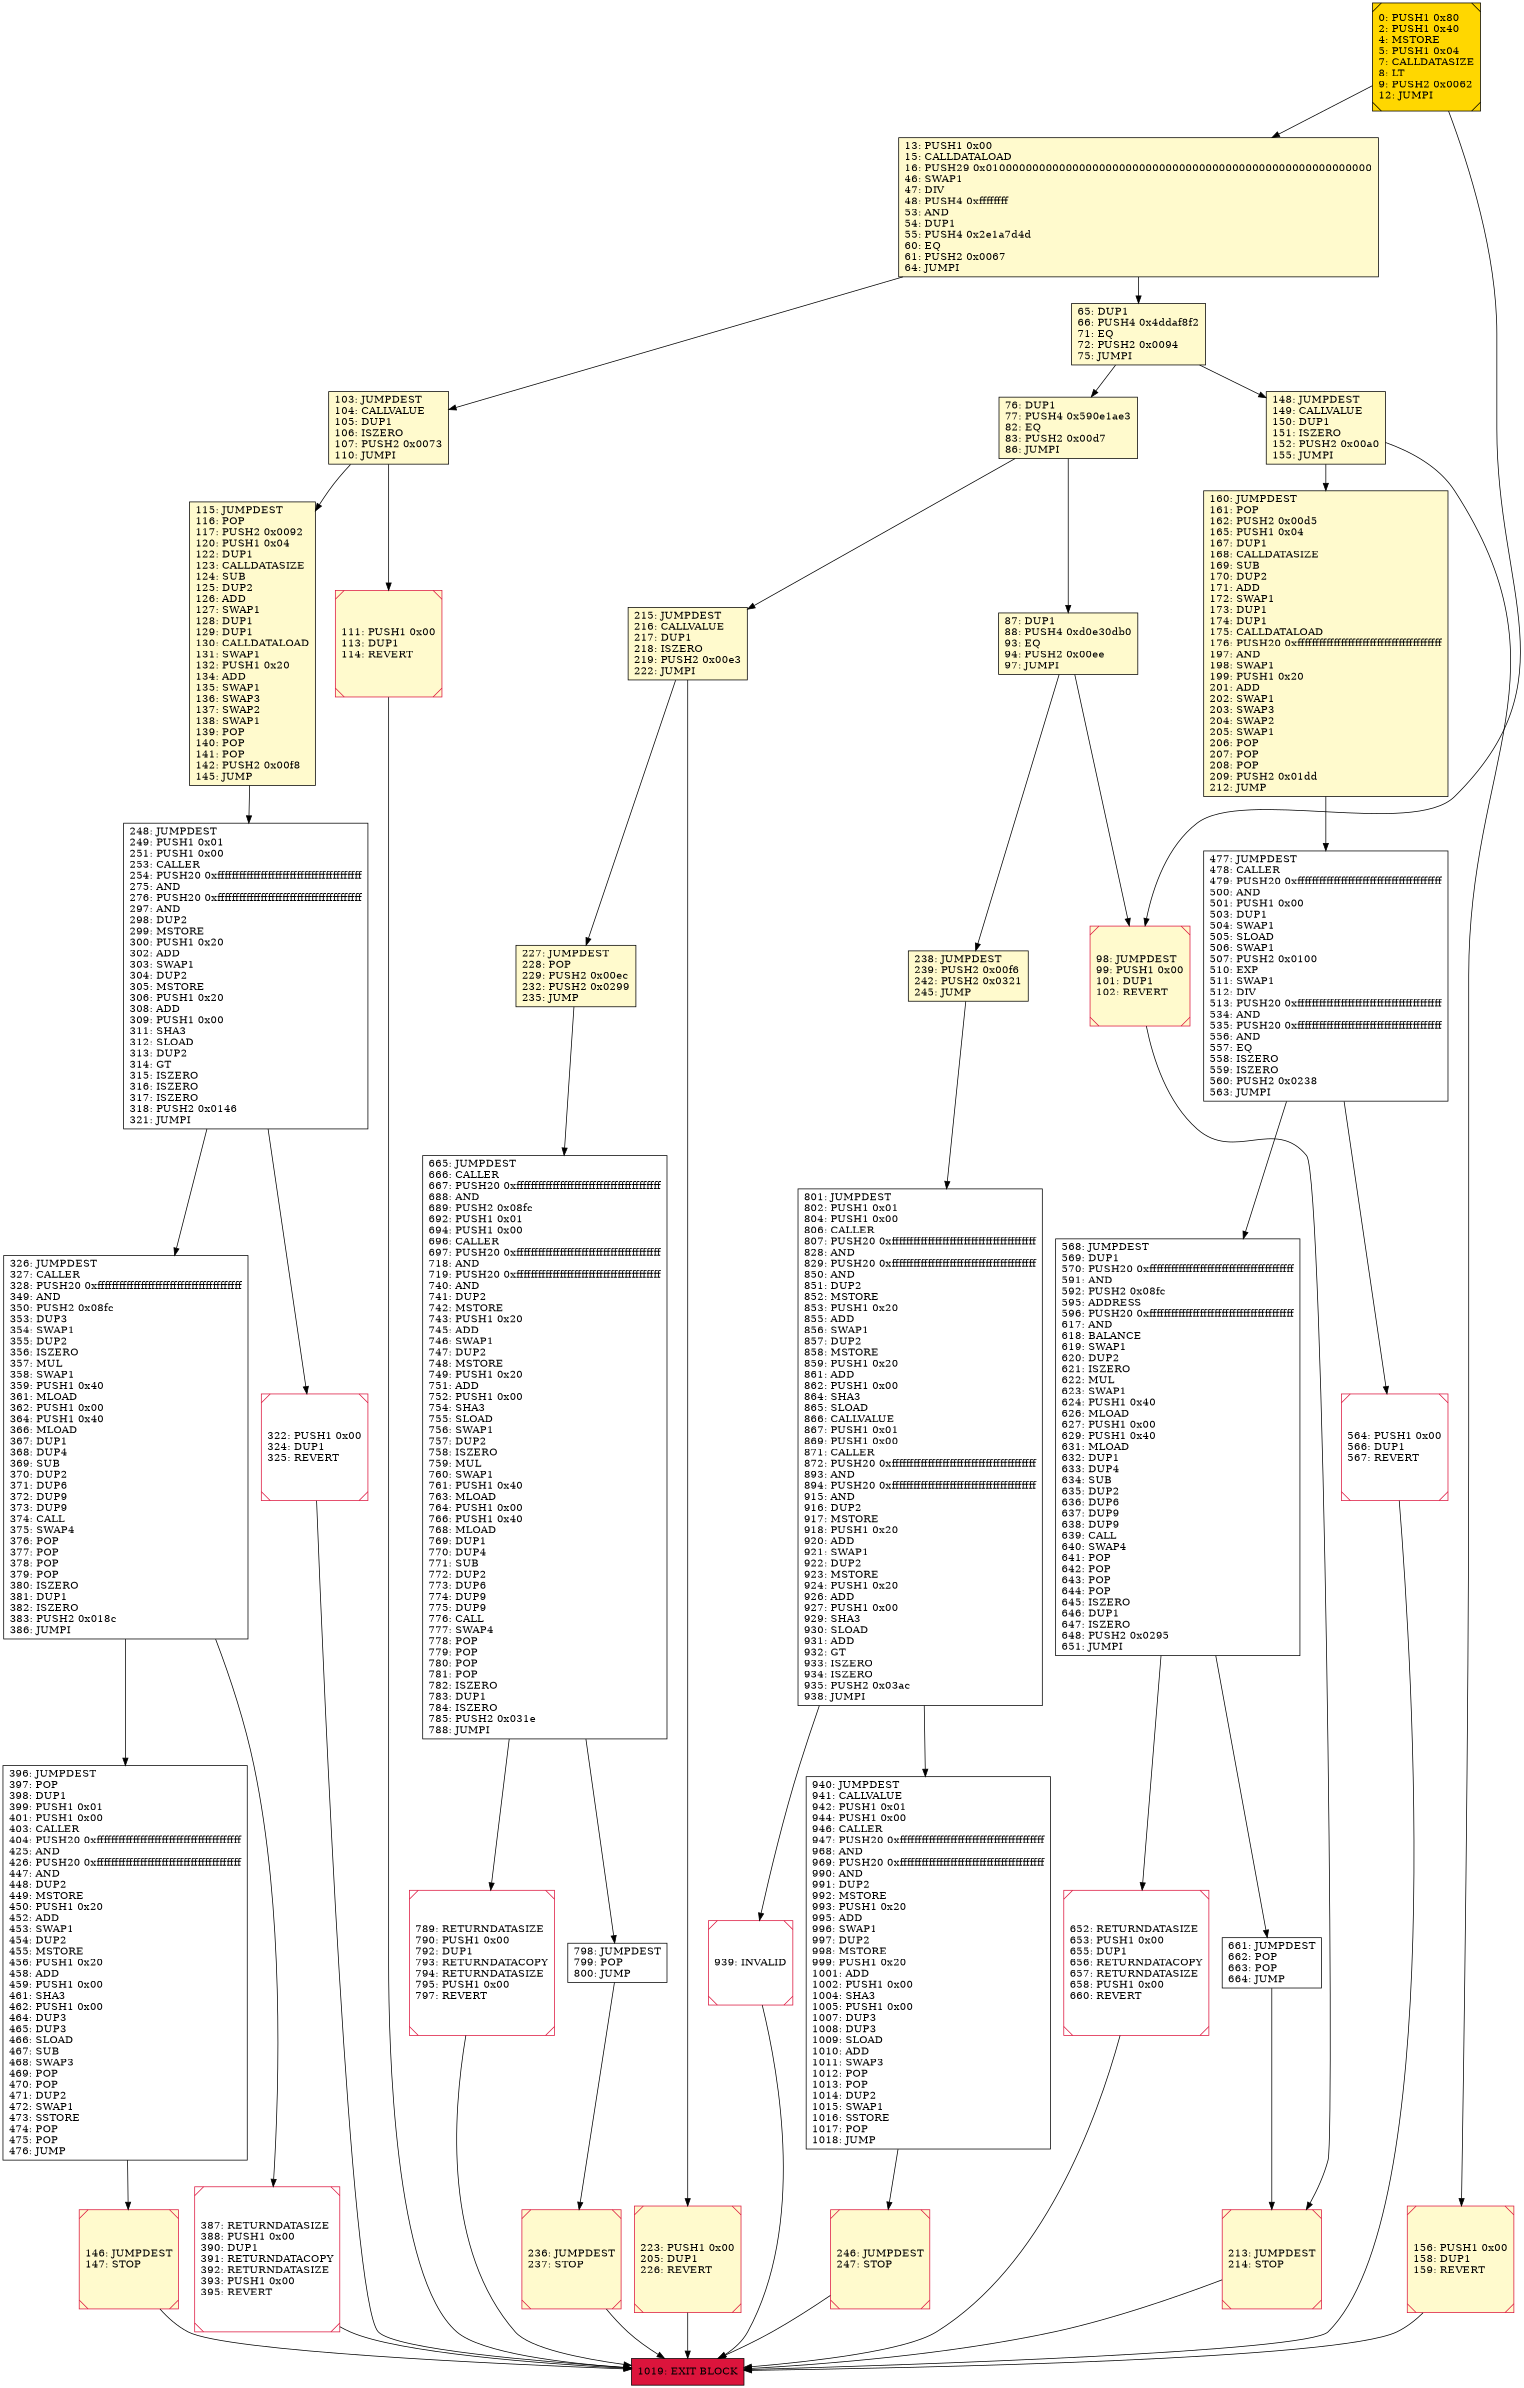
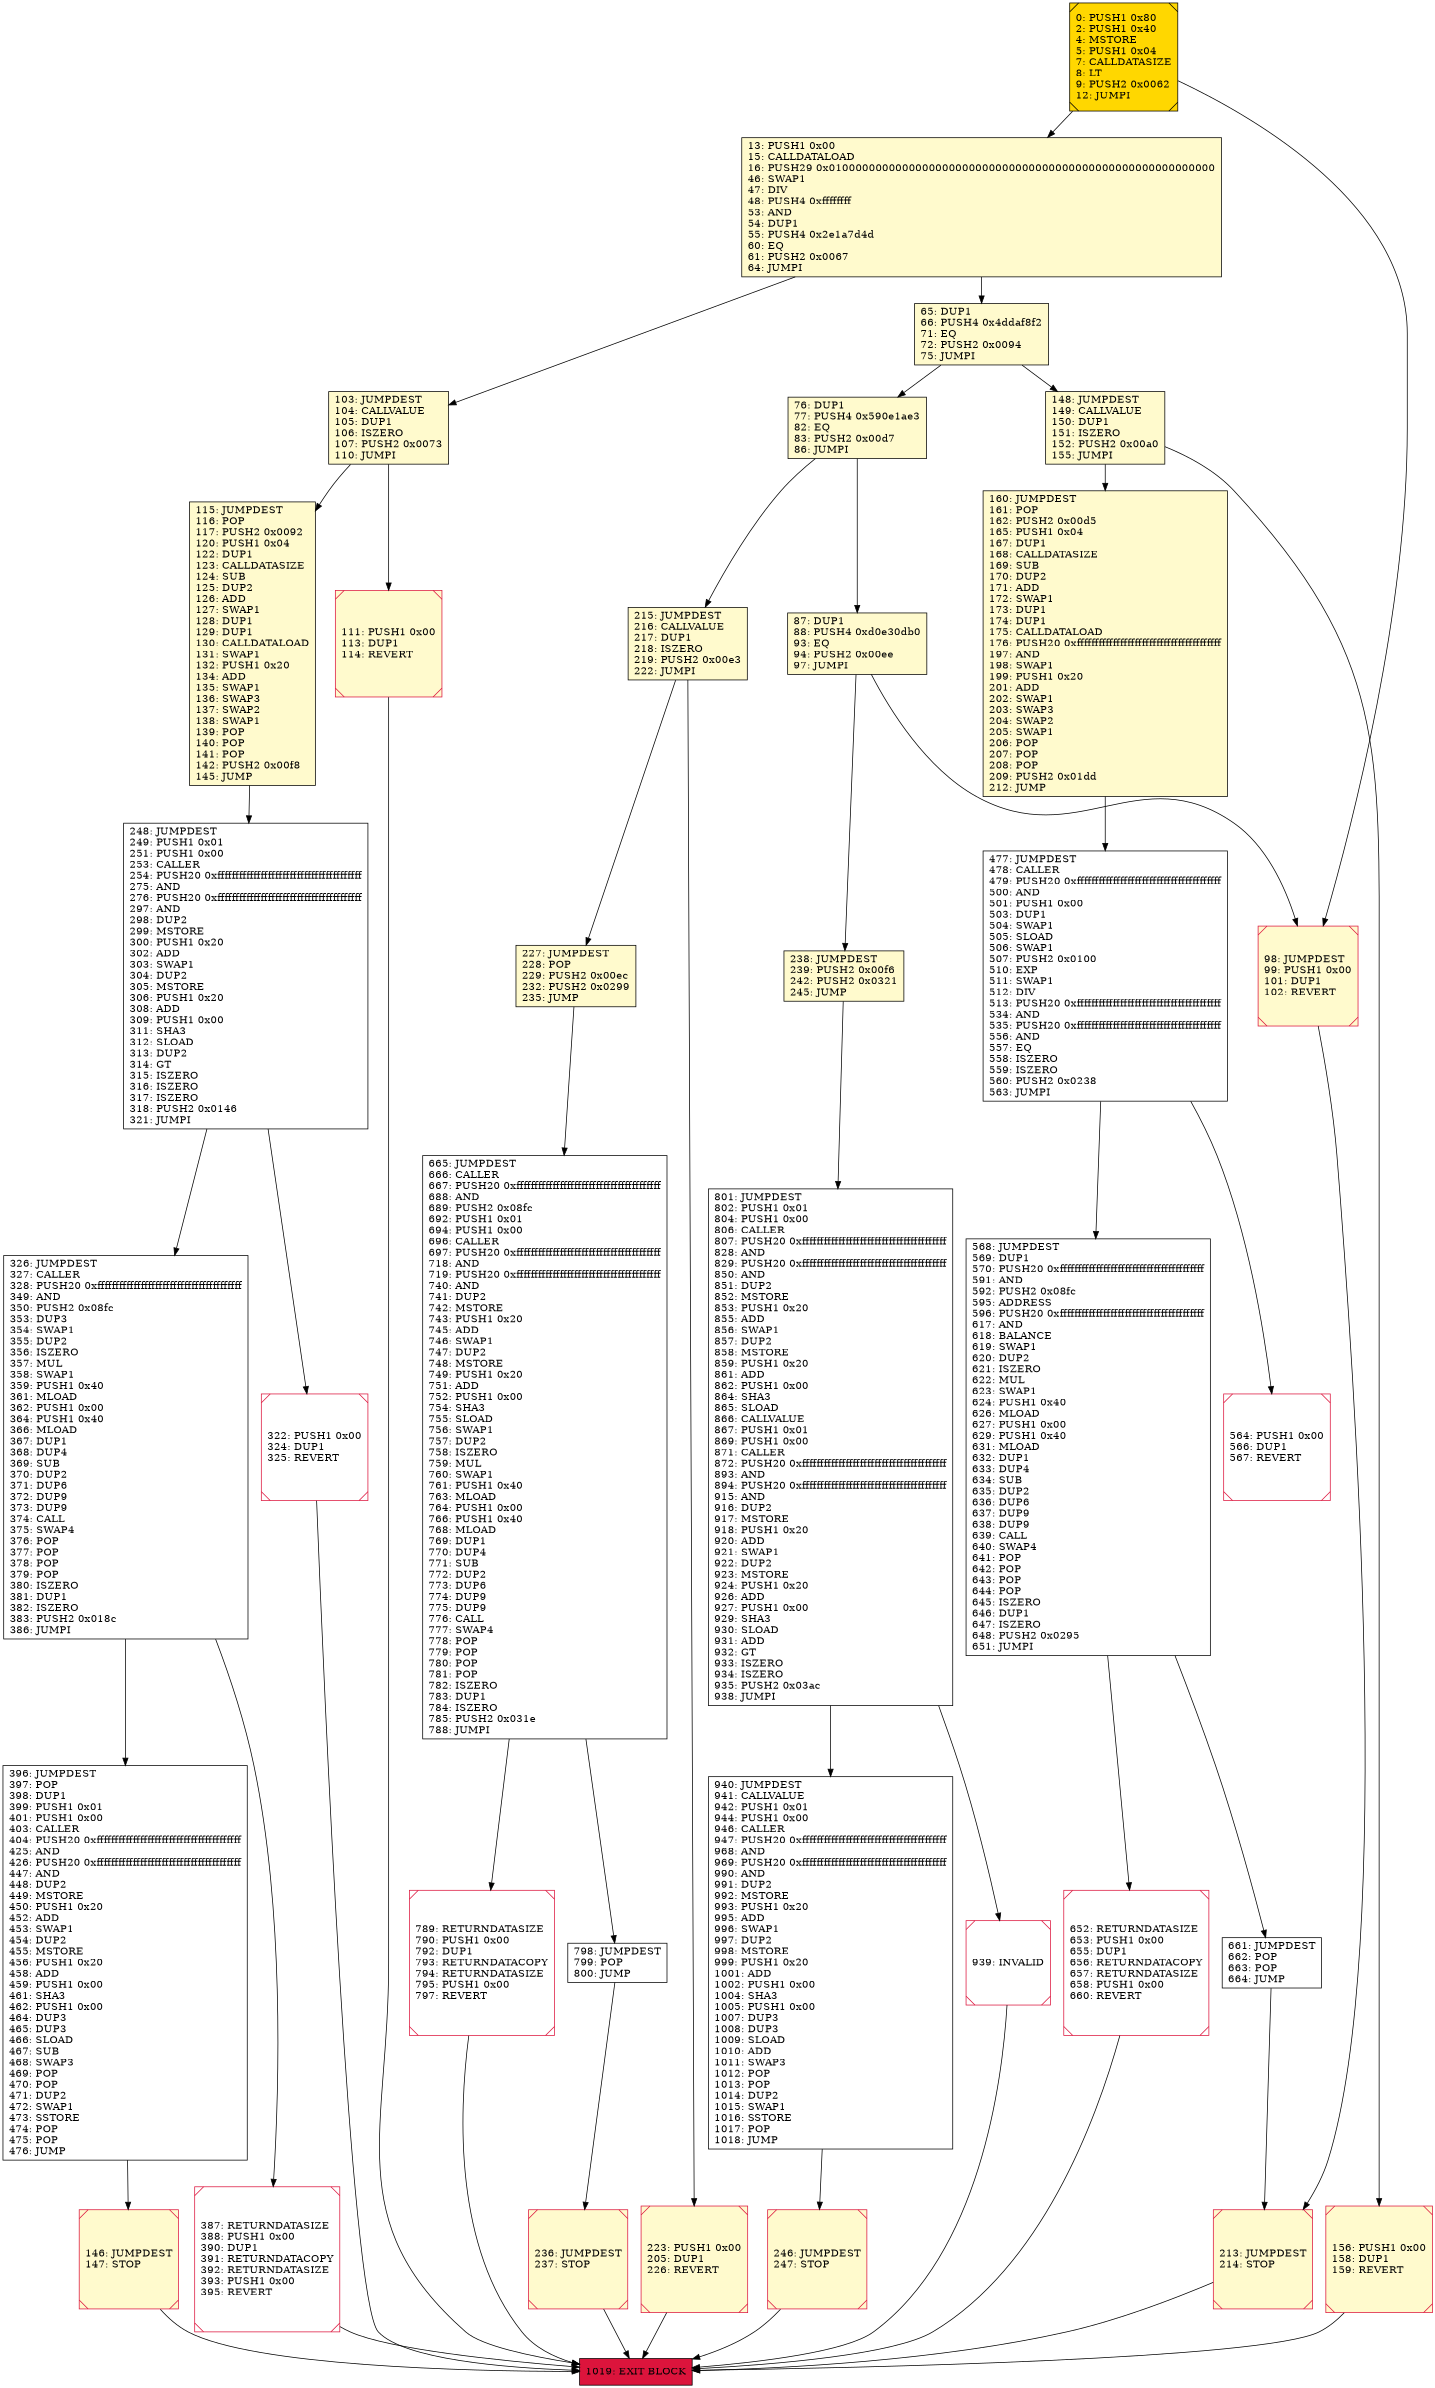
edge "564: PUSH1 0x00 566: DUP1 567: REVERT" -> "1019: EXIT BLOCK": removed
